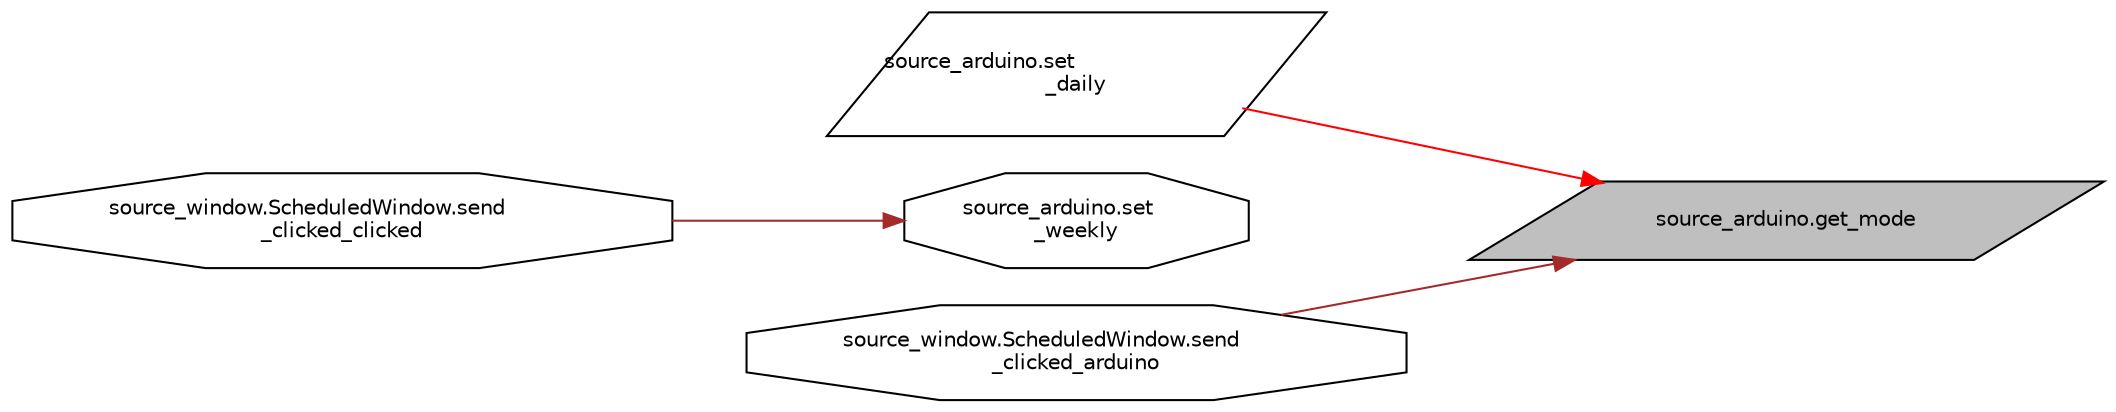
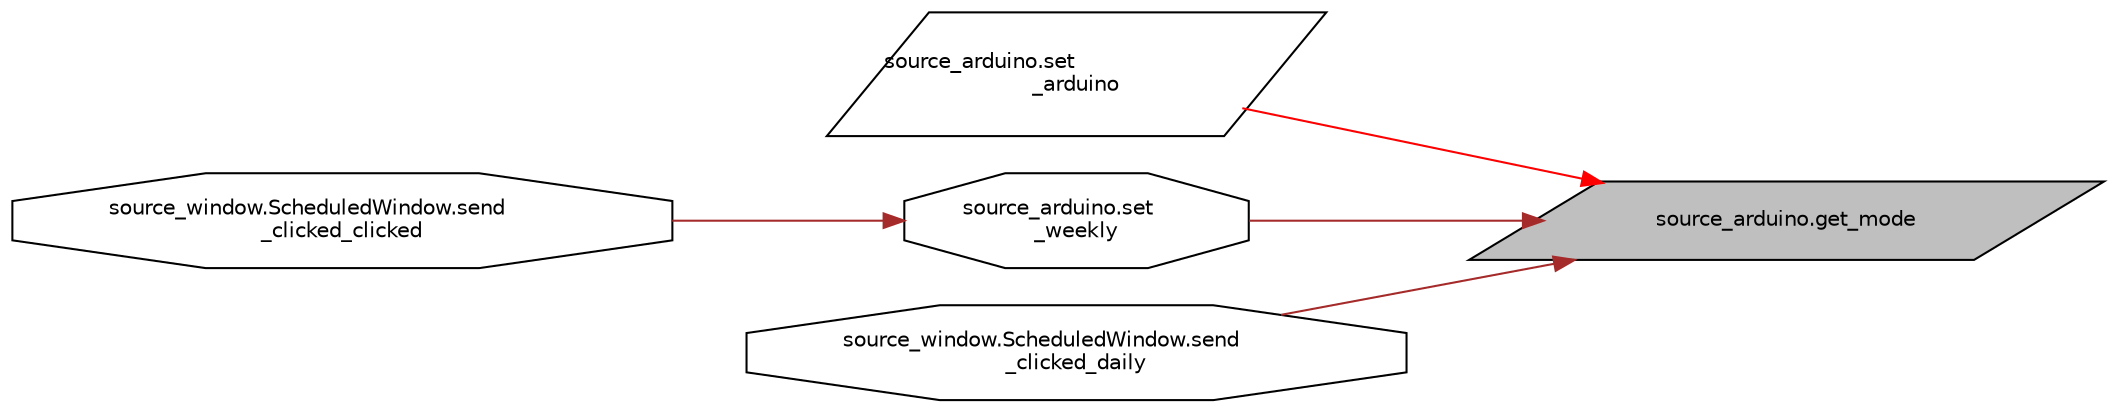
node "source_arduino.set _daily": label "source_arduino.set _daily" -> "source_arduino.set _arduino"
edge "source_arduino.set _weekly" -> "source_arduino.get_mode": added
node "source_window.ScheduledWindow.send _clicked_arduino": label "source_window.ScheduledWindow.send _clicked_arduino" -> "source_window.ScheduledWindow.send _clicked_daily"
